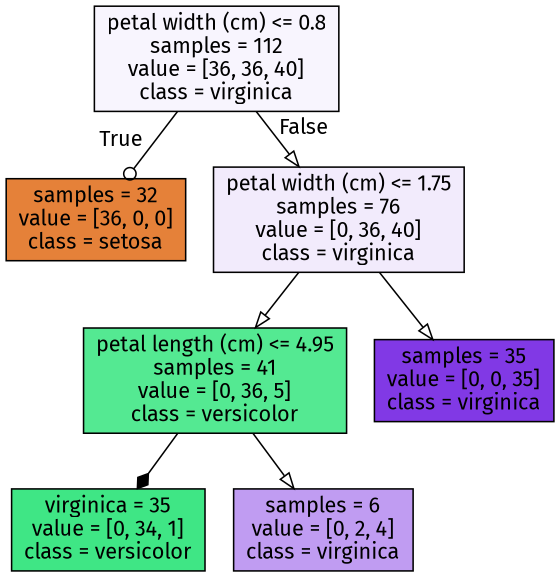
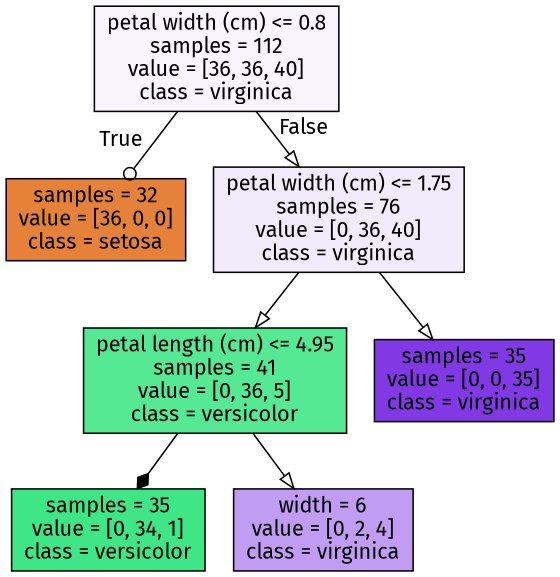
node "virginica = 35 value = [0, 34, 1] class = versicolor": label "virginica = 35 value = [0, 34, 1] class = versicolor" -> "samples = 35 value = [0, 34, 1] class = versicolor"
node "samples = 6 value = [0, 2, 4] class = virginica": label "samples = 6 value = [0, 2, 4] class = virginica" -> "width = 6 value = [0, 2, 4] class = virginica"
